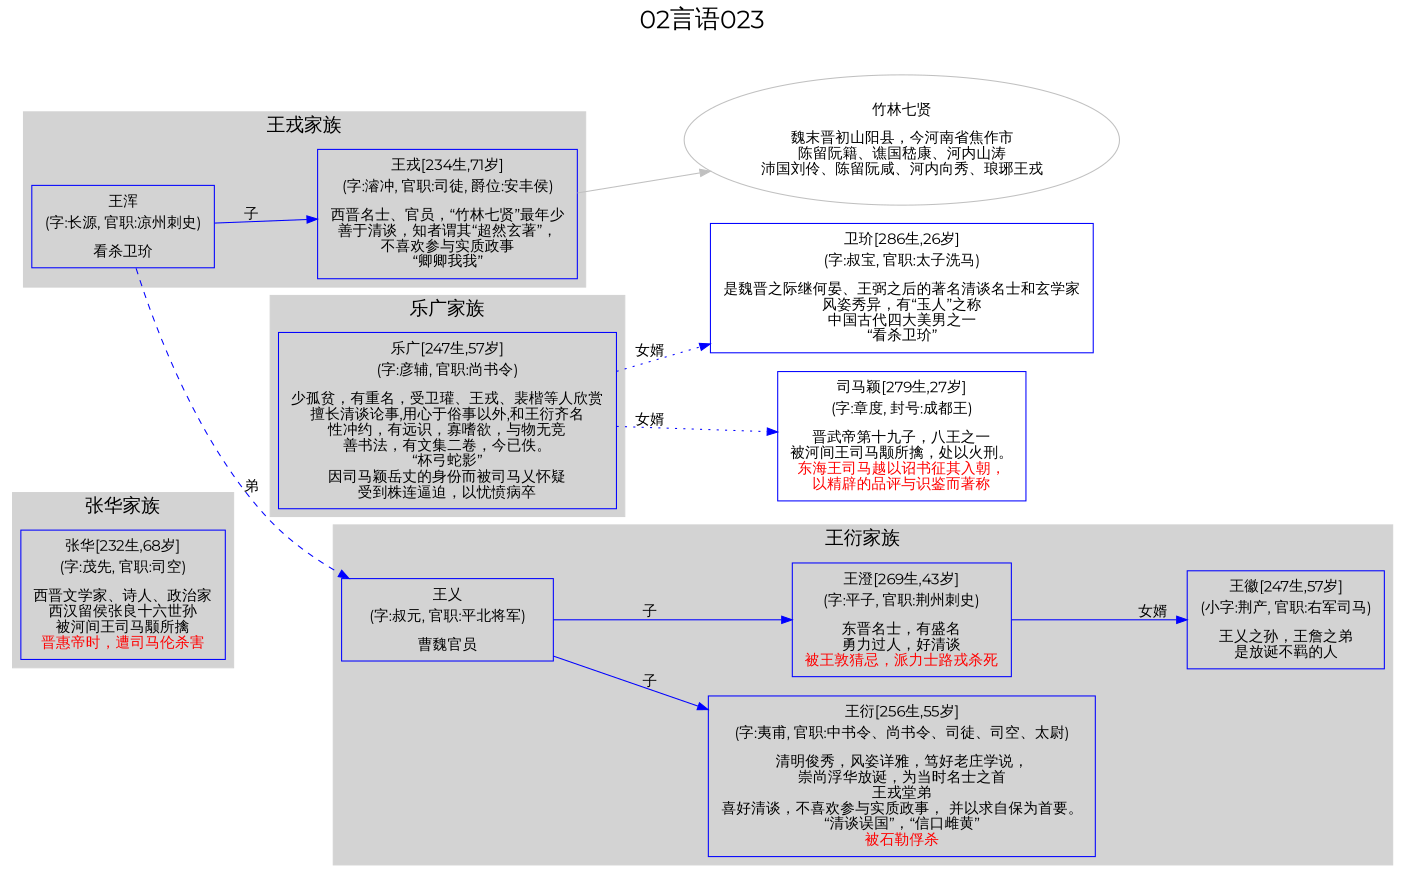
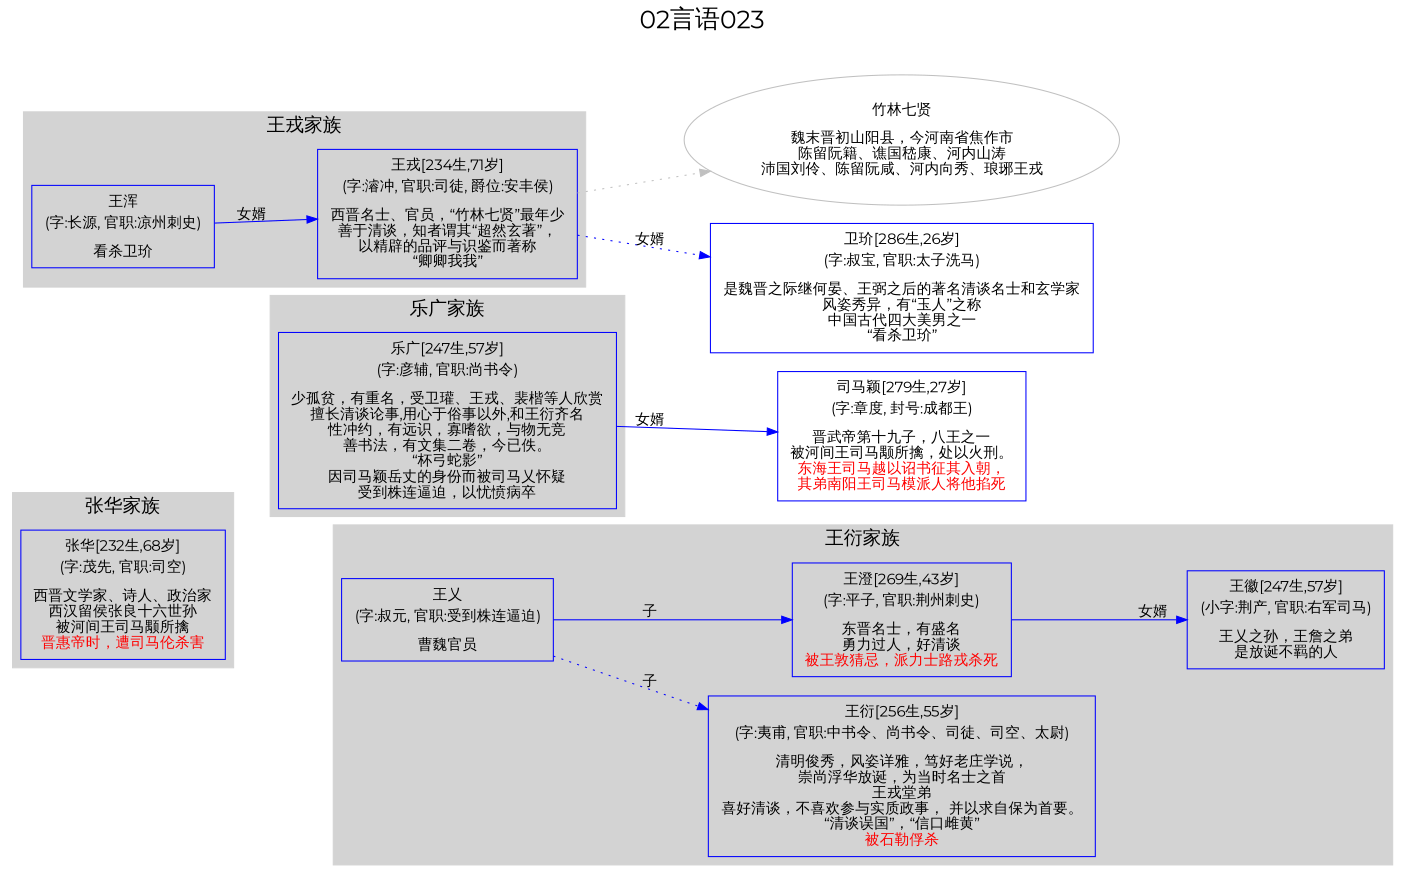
edge "王戎[234生,71岁]" -> "竹林七贤": style solid -> dotted
edge "王浑" -> "王戎[234生,71岁]": label "子" -> "女婿"
node "王戎[234生,71岁]": text "不喜欢参与实质政事" -> "以精辟的品评与识鉴而著称"
edge "乐广[247生,57岁]" -> "卫玠[286生,26岁]": now "王戎[234生,71岁]" -> "卫玠[286生,26岁]"
edge "乐广[247生,57岁]" -> "司马颖[279生,27岁]": style dotted -> solid
edge "王浑" -> "王乂": removed, label "弟"
node "司马颖[279生,27岁]": text "以精辟的品评与识鉴而著称" -> "其弟南阳王司马模派人将他掐死"
node "王乂": text "(字:叔元, 官职:平北将军)" -> "(字:叔元, 官职:受到株连逼迫)"
edge "王乂" -> "王衍[256生,55岁]": style solid -> dotted
